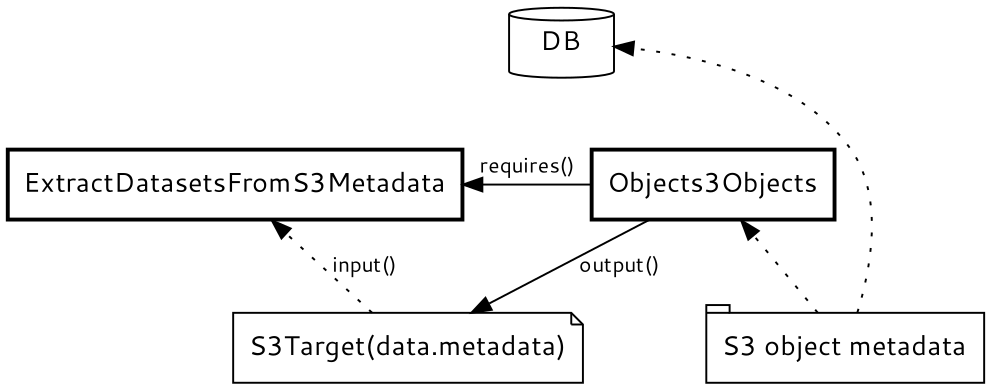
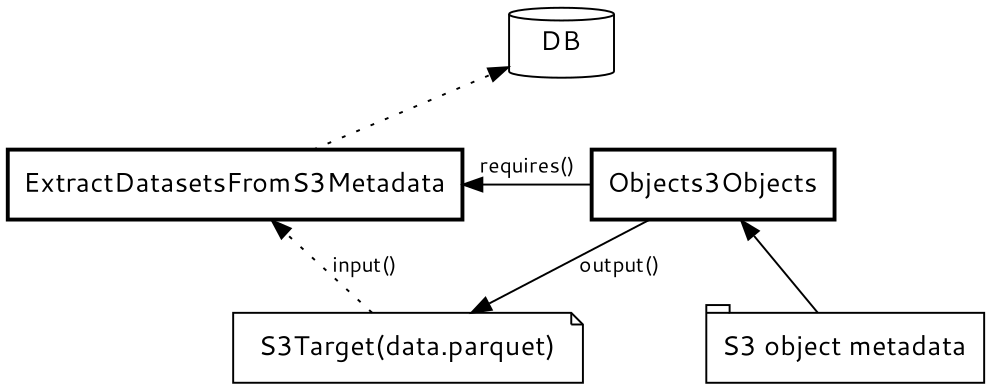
edge "S3 object metadata" -> "DB": now "ExtractDatasetsFromS3Metadata" -> "DB"
edge "S3 object metadata" -> "Objects3Objects": style dotted -> solid
node "S3Target(data.metadata)": label "S3Target(data.metadata)" -> "S3Target(data.parquet)"
